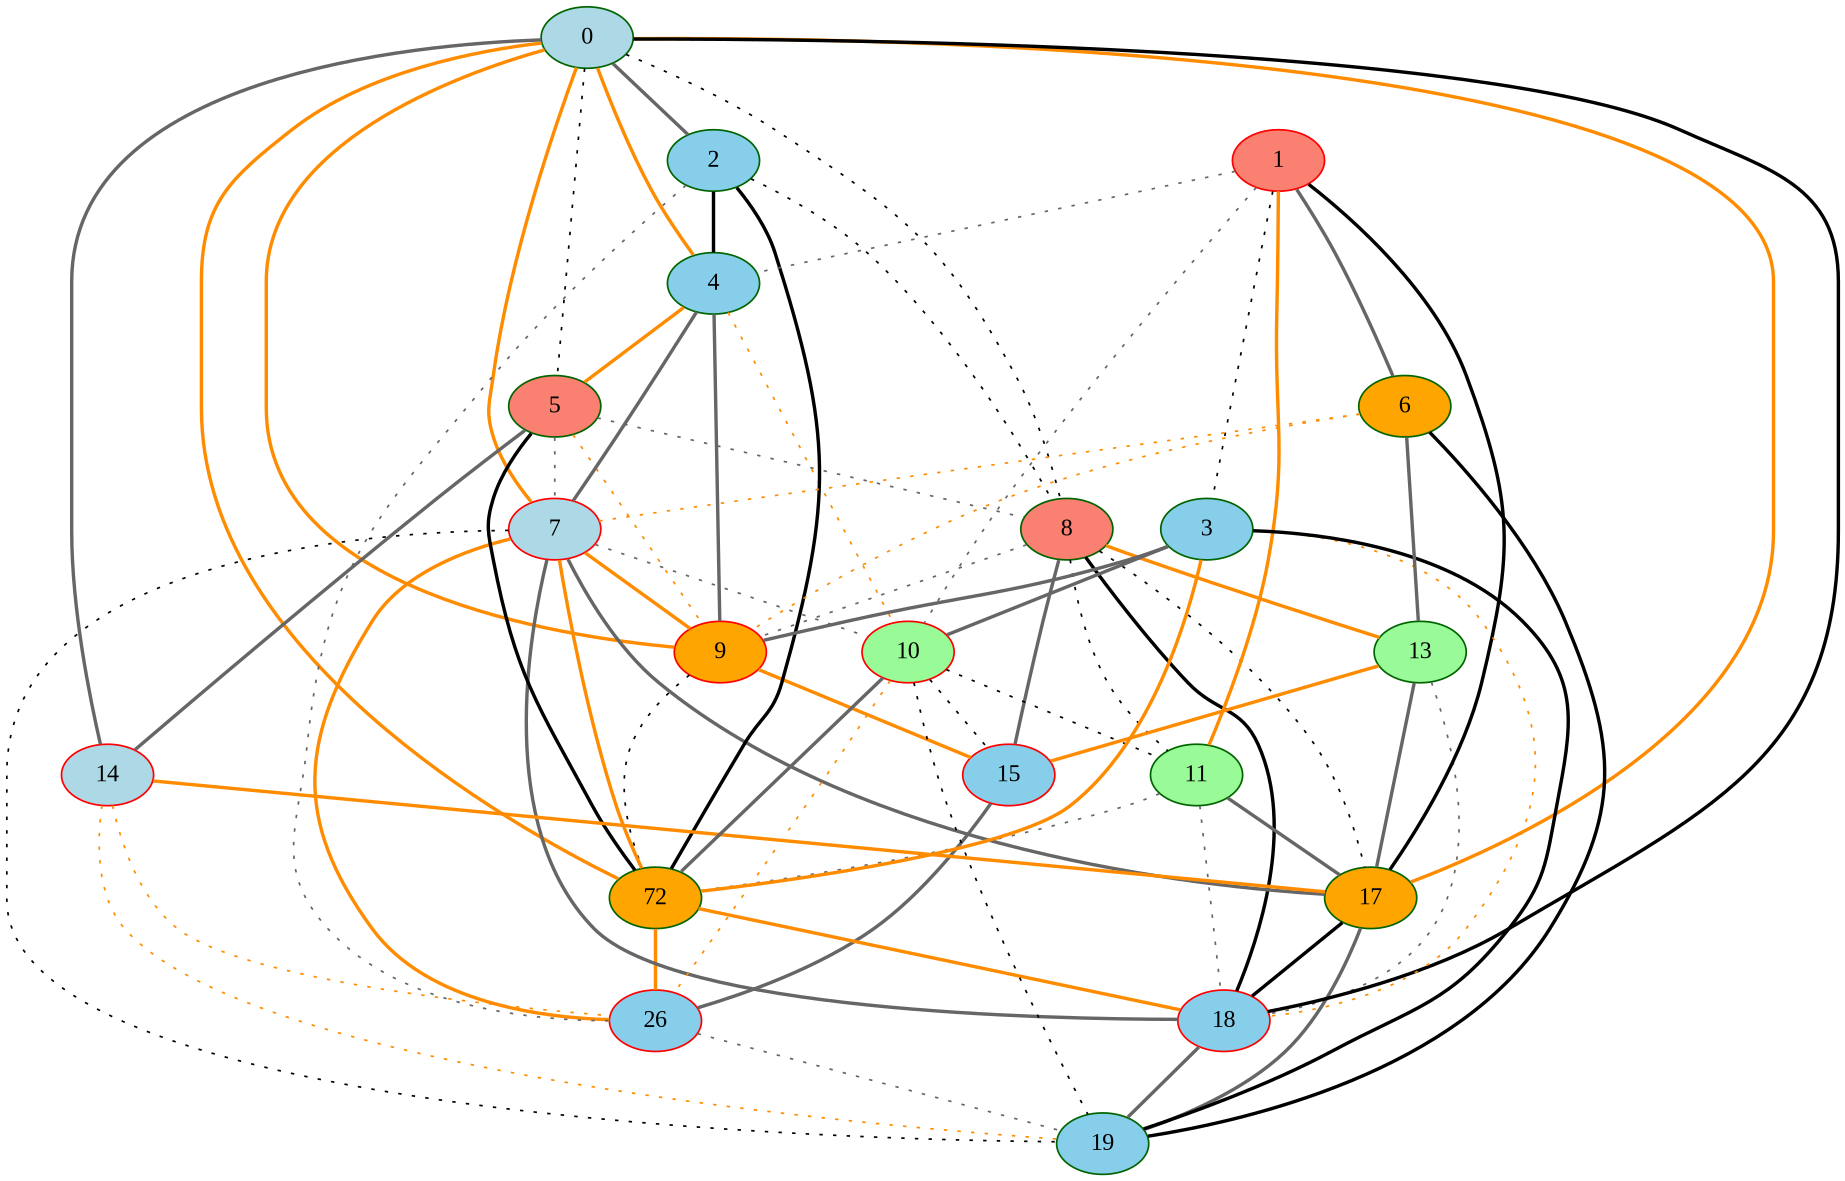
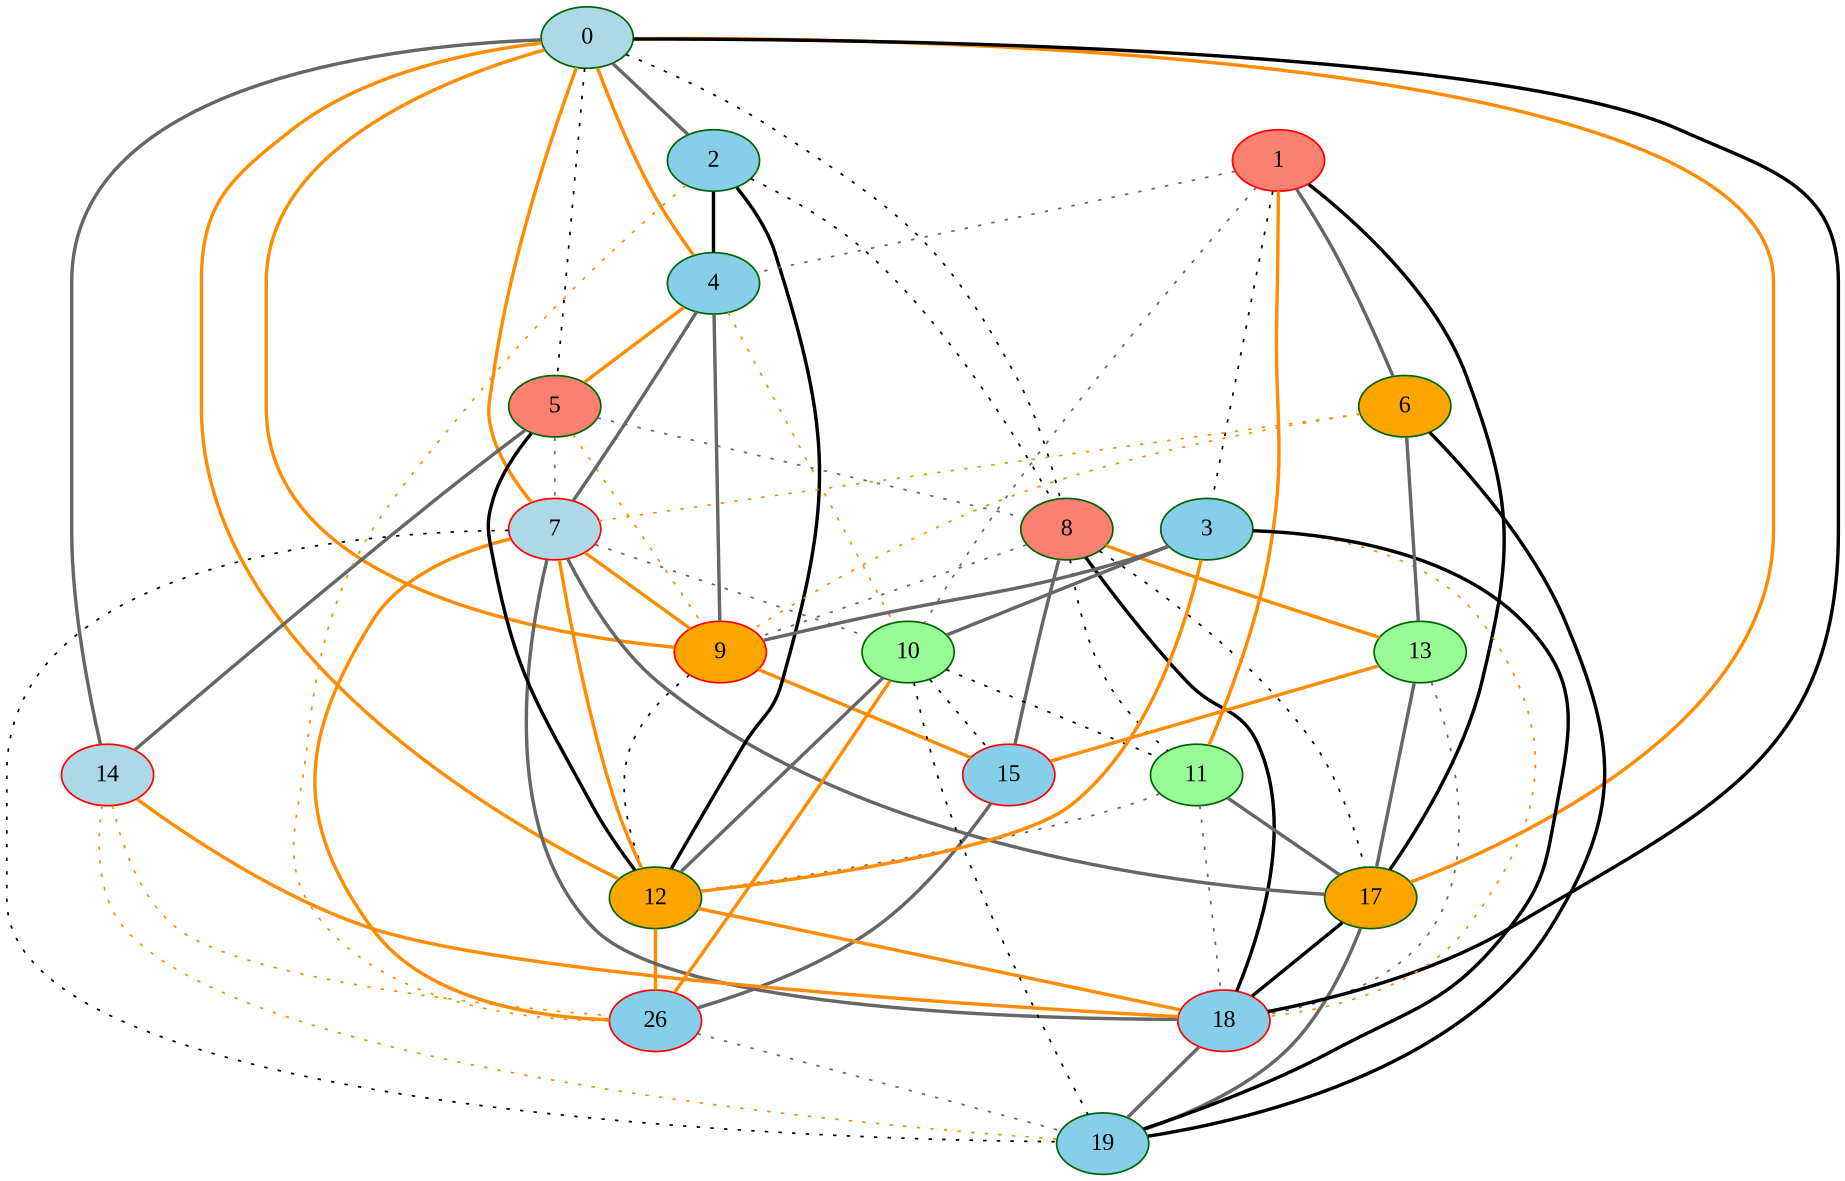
edge "2" -- "26": color gray40 -> darkorange
node "10": color red -> darkgreen
edge "10" -- "26": style dotted -> bold
edge "14" -- "17": now "14" -- "18"
node "72": label "72" -> "12"
